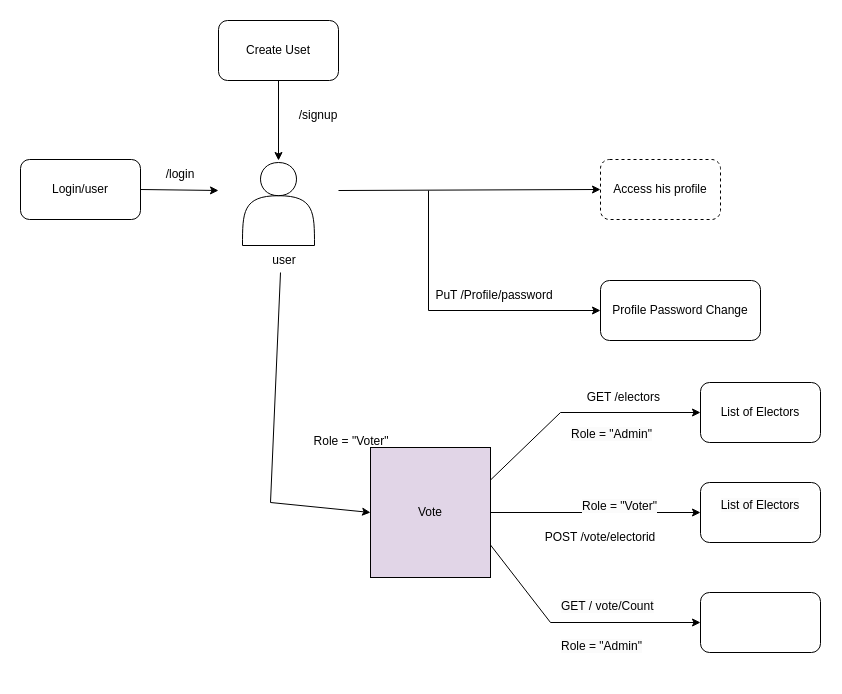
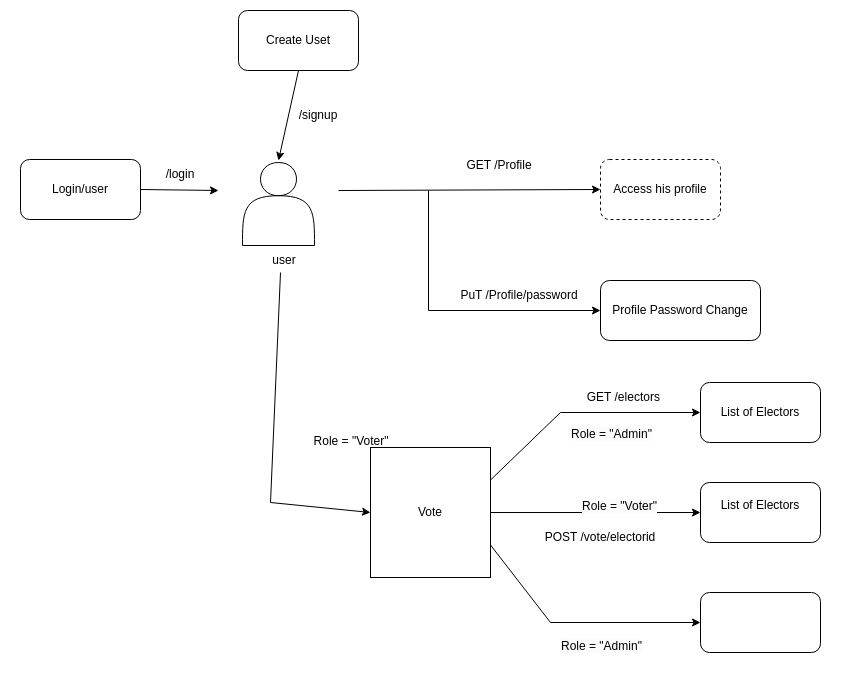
node "Create Uset": moved (279, 51) -> (299, 41)
node "GET /Profile": added
node "PuT /Profile/password": moved (495, 296) -> (520, 296)
node "Vote": fillcolor #e1d5e7 -> #ffffff
node "GET / vote/Count": removed
